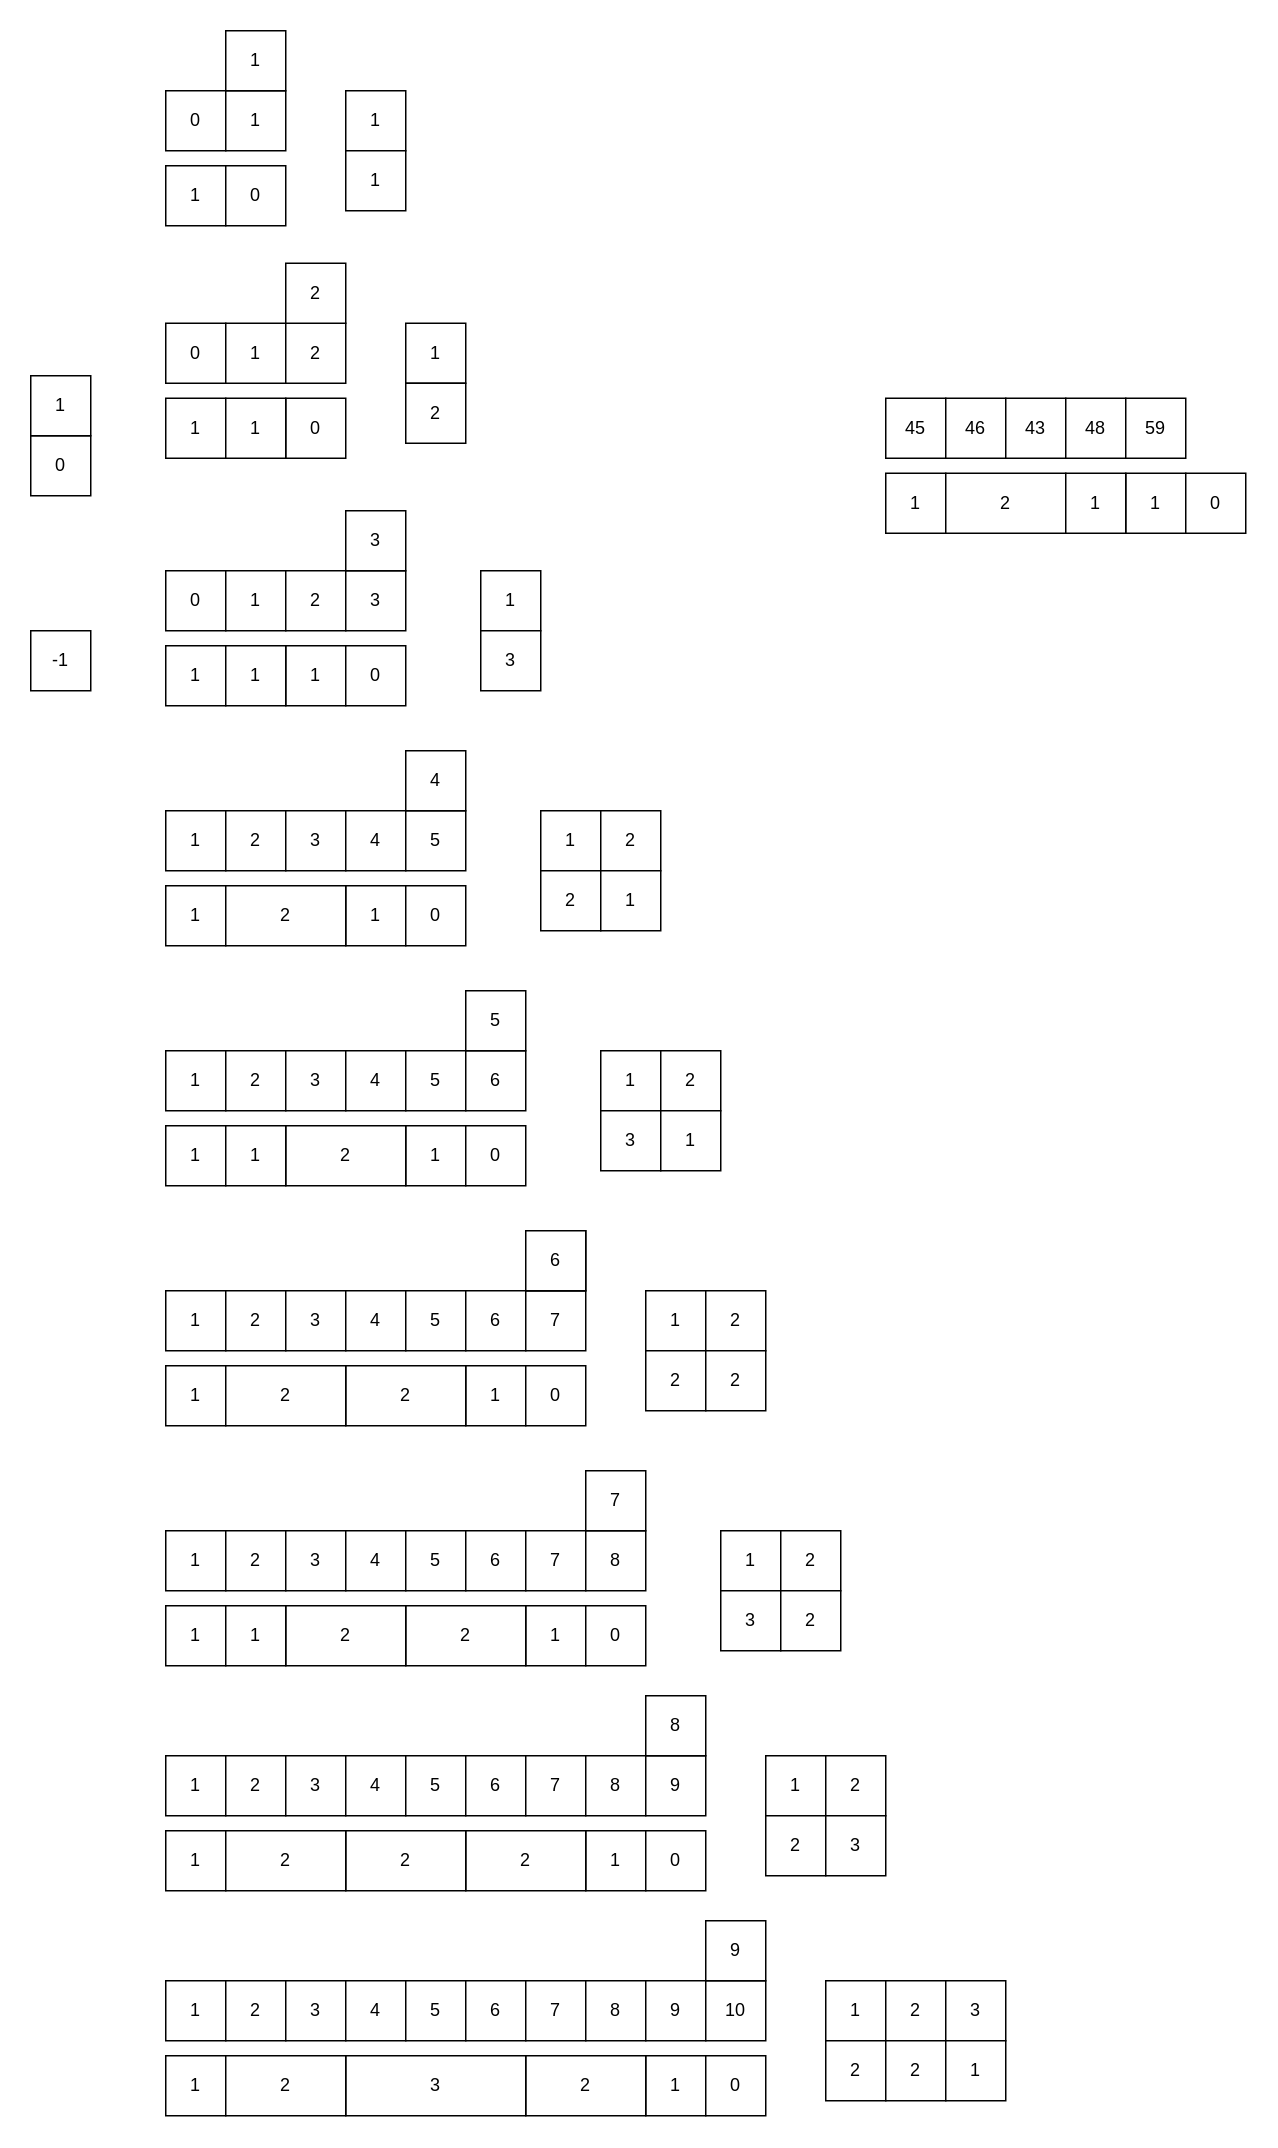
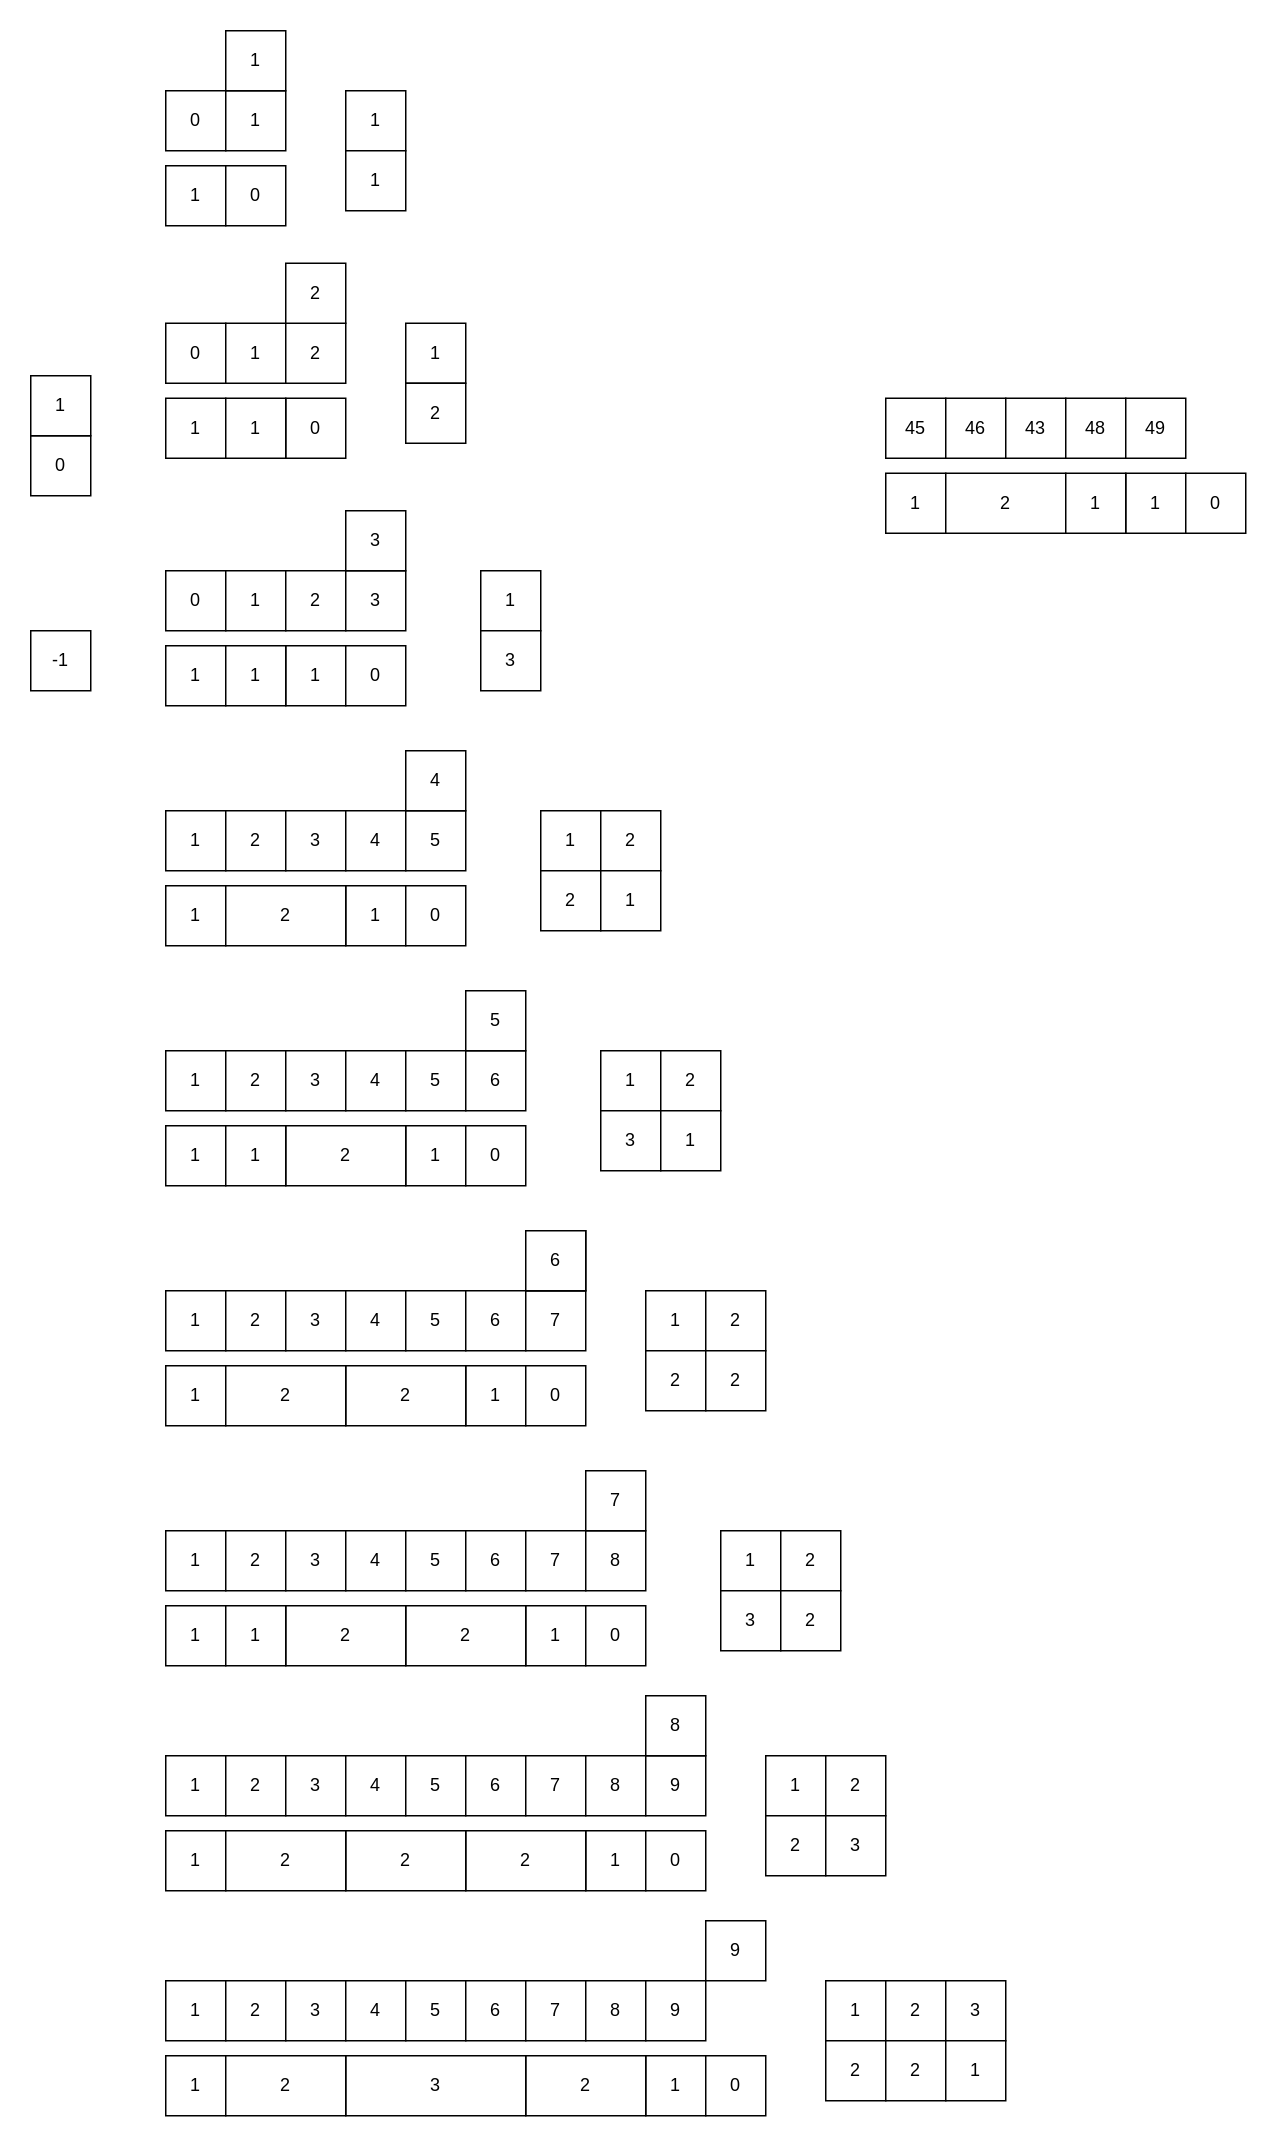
node "59": label "59" -> "49"
node "10": removed
